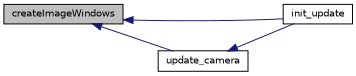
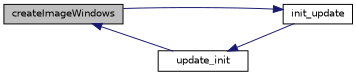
edge "init_update" -> "createImageWindows": reversed
node "update_camera": label "update_camera" -> "update_init"
